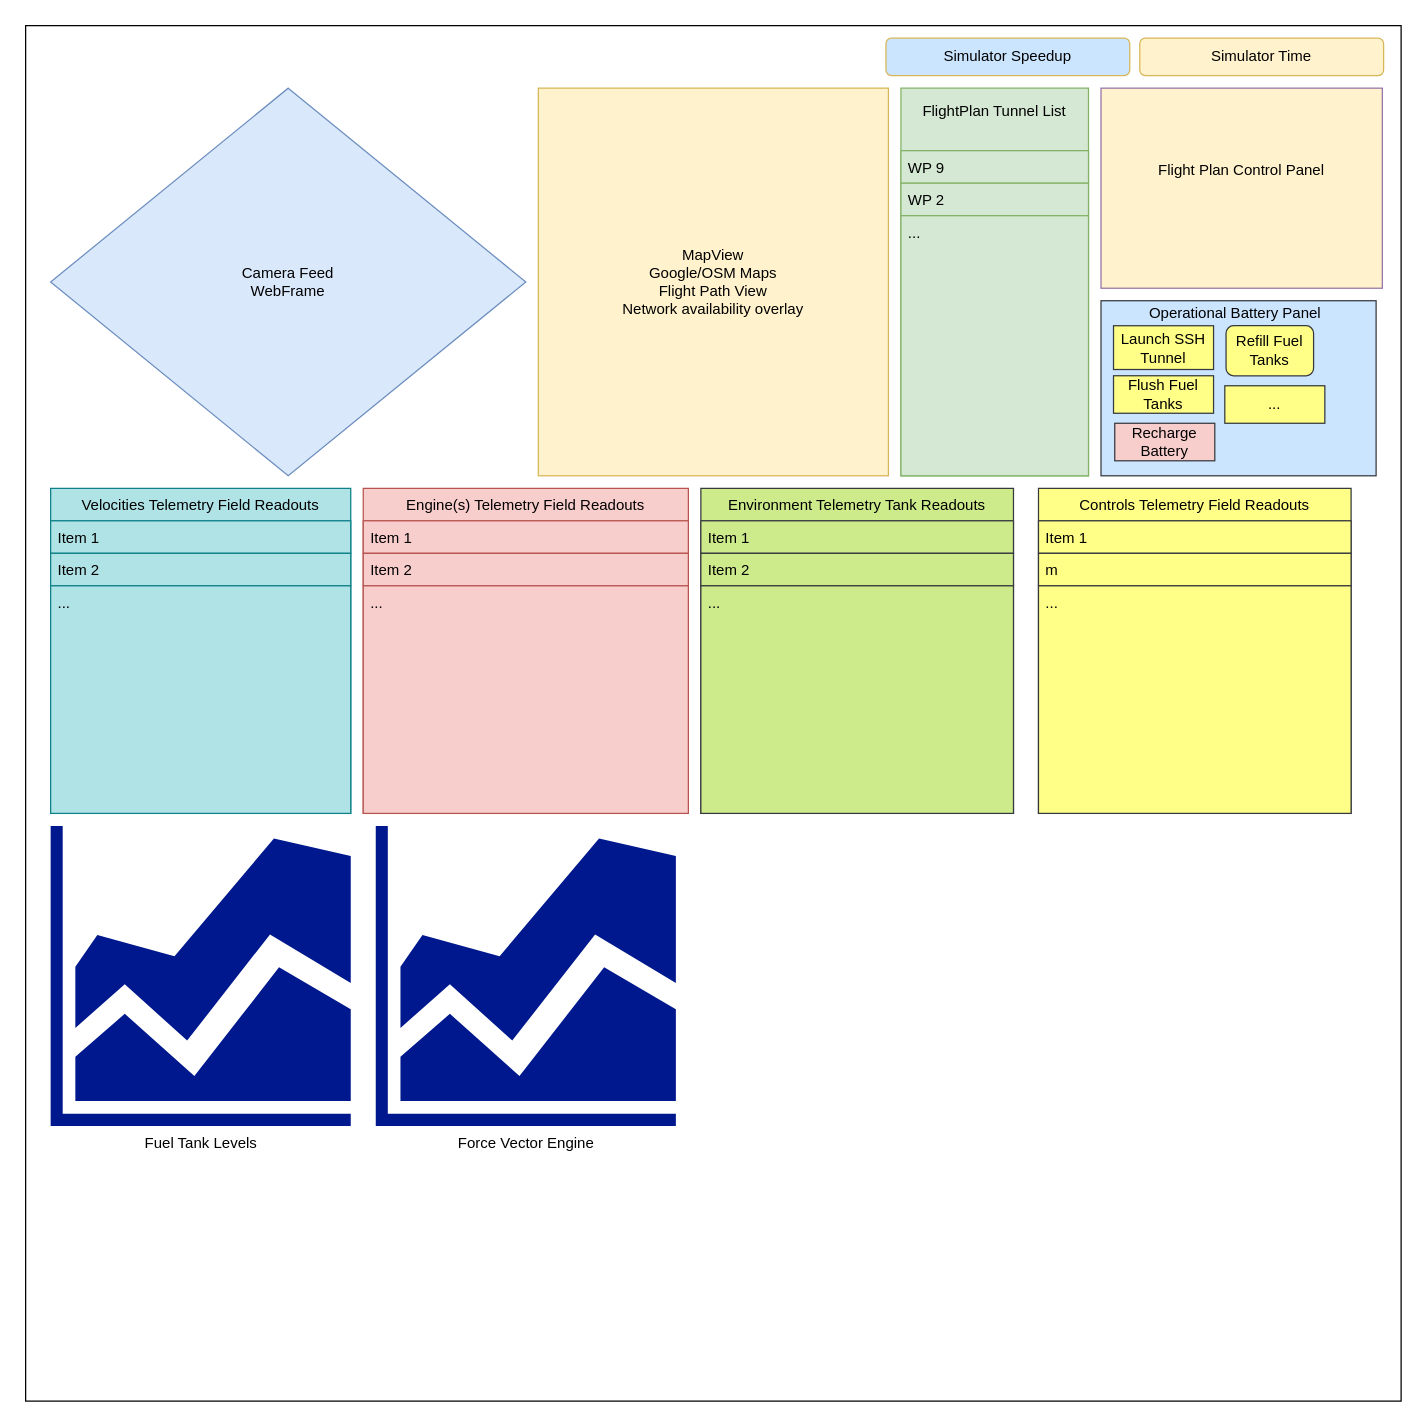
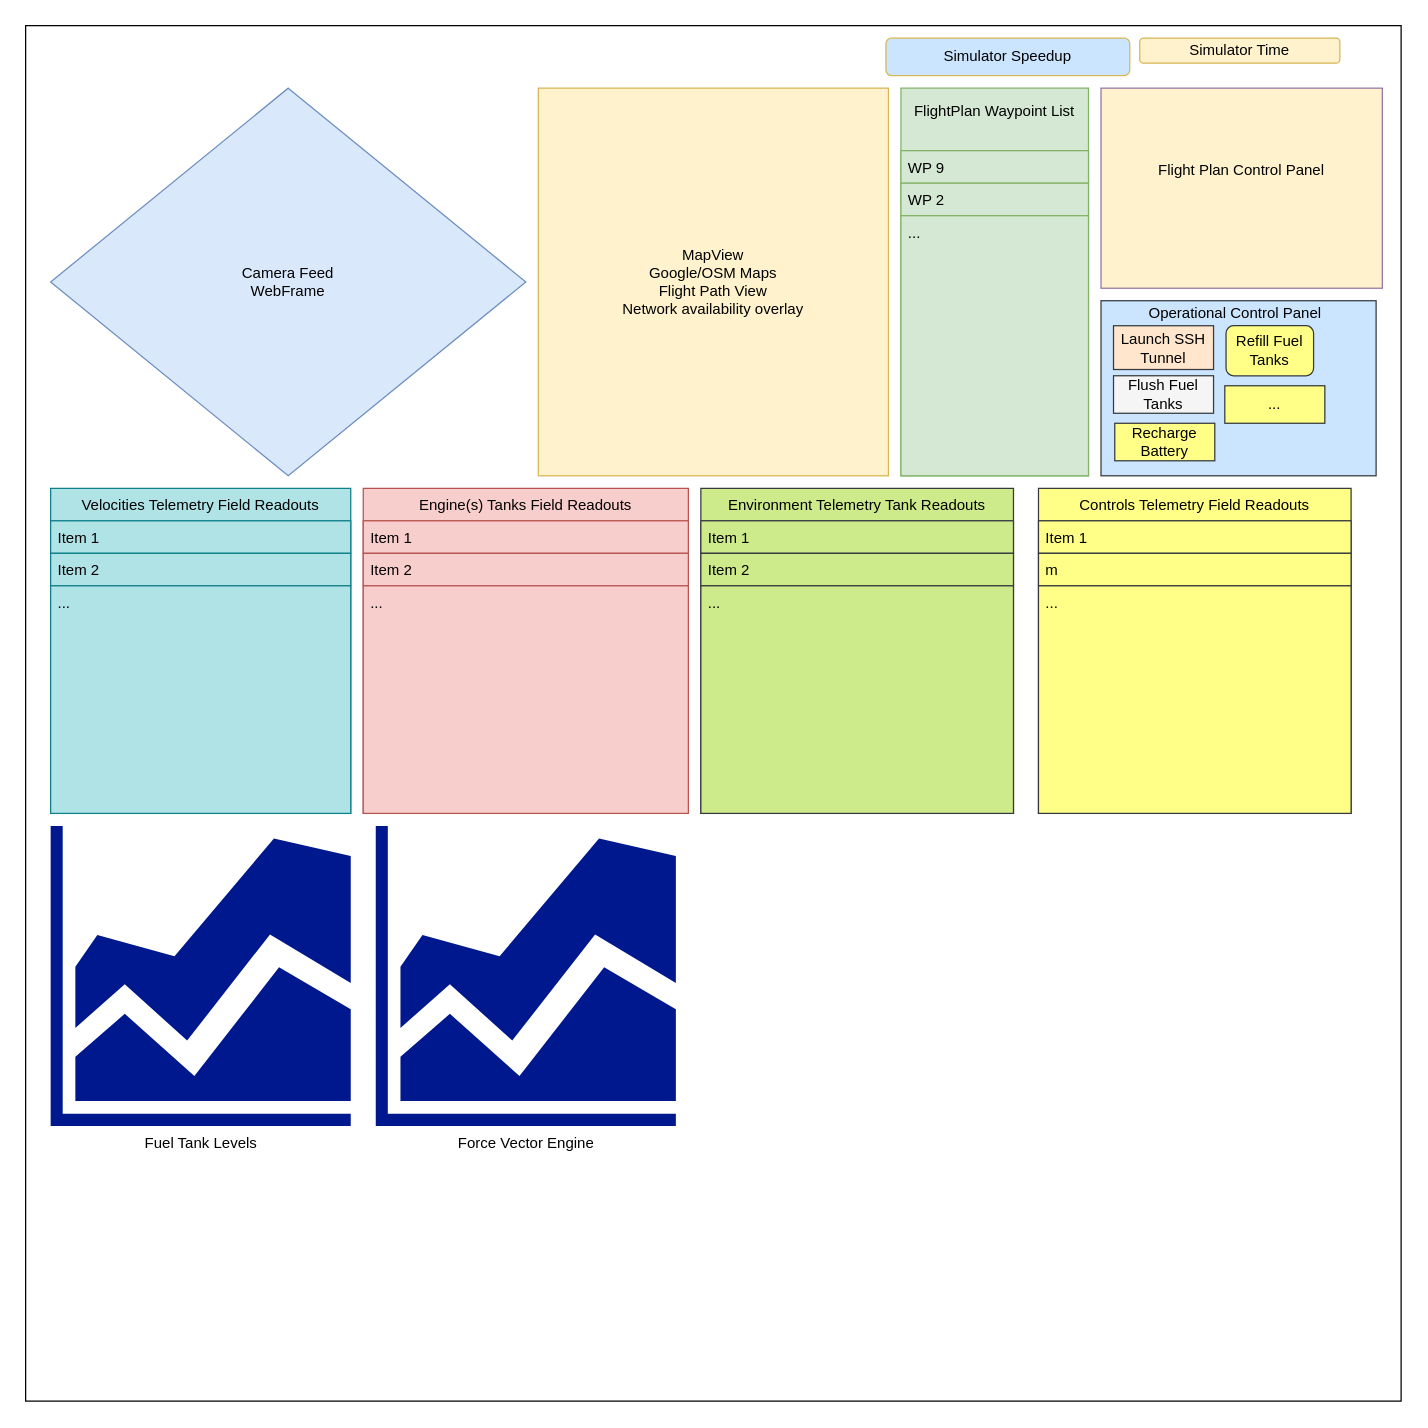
node "Simulator Time": size 244x38 -> 200x25
node "FlightPlan Tunnel List": label "FlightPlan Tunnel List" -> "FlightPlan Waypoint List"
node "Operational Battery Panel": label "Operational Battery Panel" -> "Operational Control Panel"
node "Launch SSH Tunnel": fillcolor #ffff88 -> #ffe6cc
node "Flush Fuel Tanks": fillcolor #ffff88 -> #f5f5f5
node "Recharge Battery": fillcolor #f8cecc -> #ffff88
node "Engine(s) Telemetry Field Readouts": label "Engine(s) Telemetry Field Readouts" -> "Engine(s) Tanks Field Readouts"
